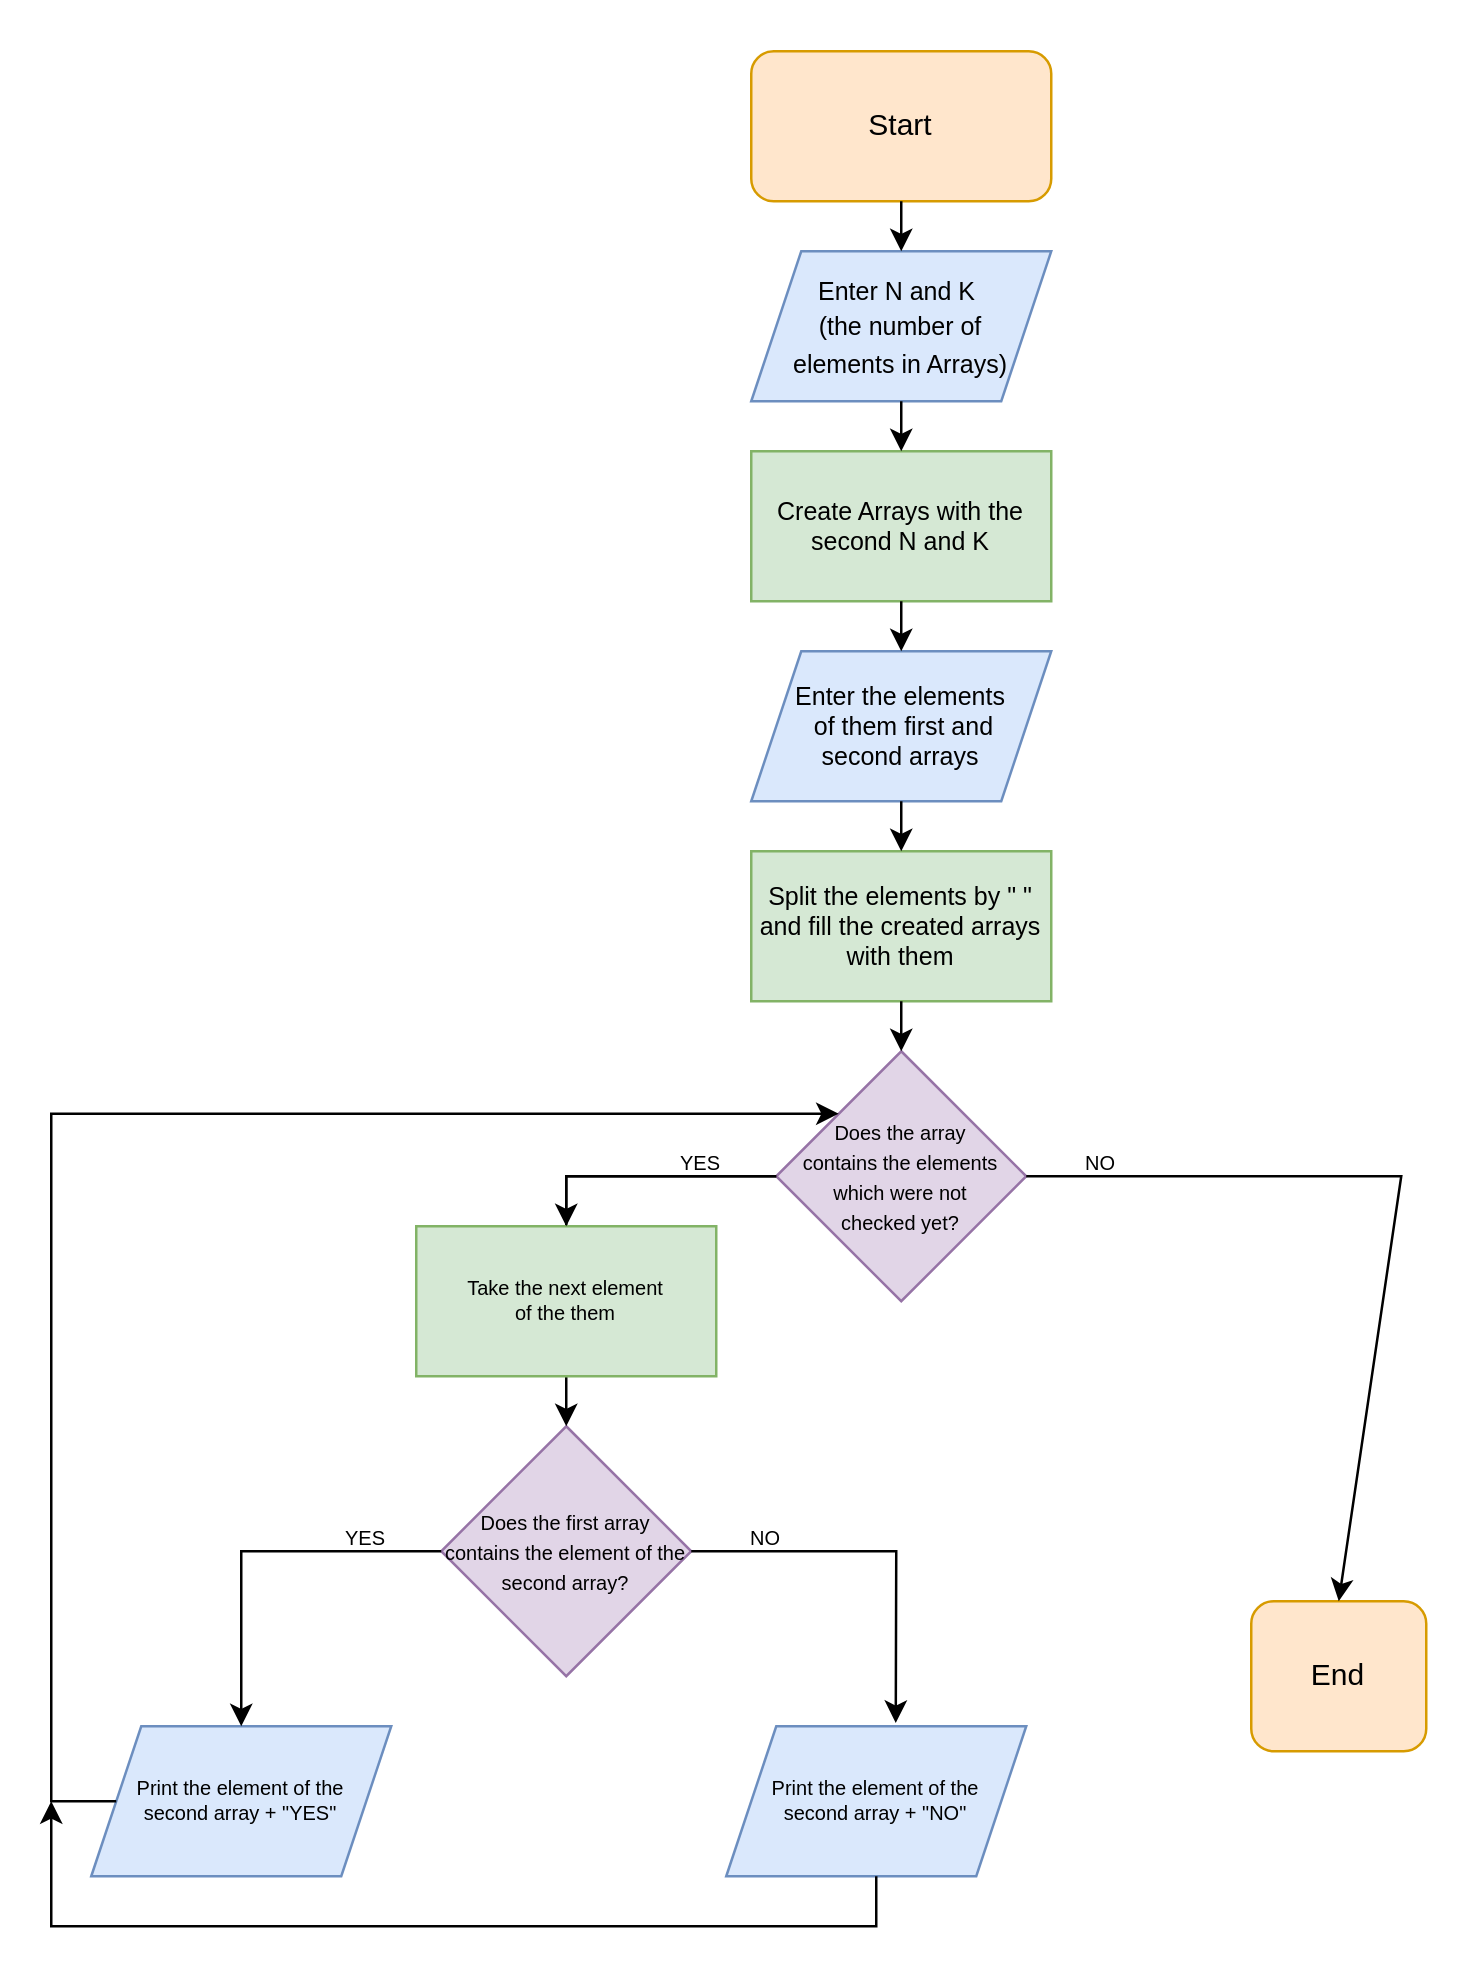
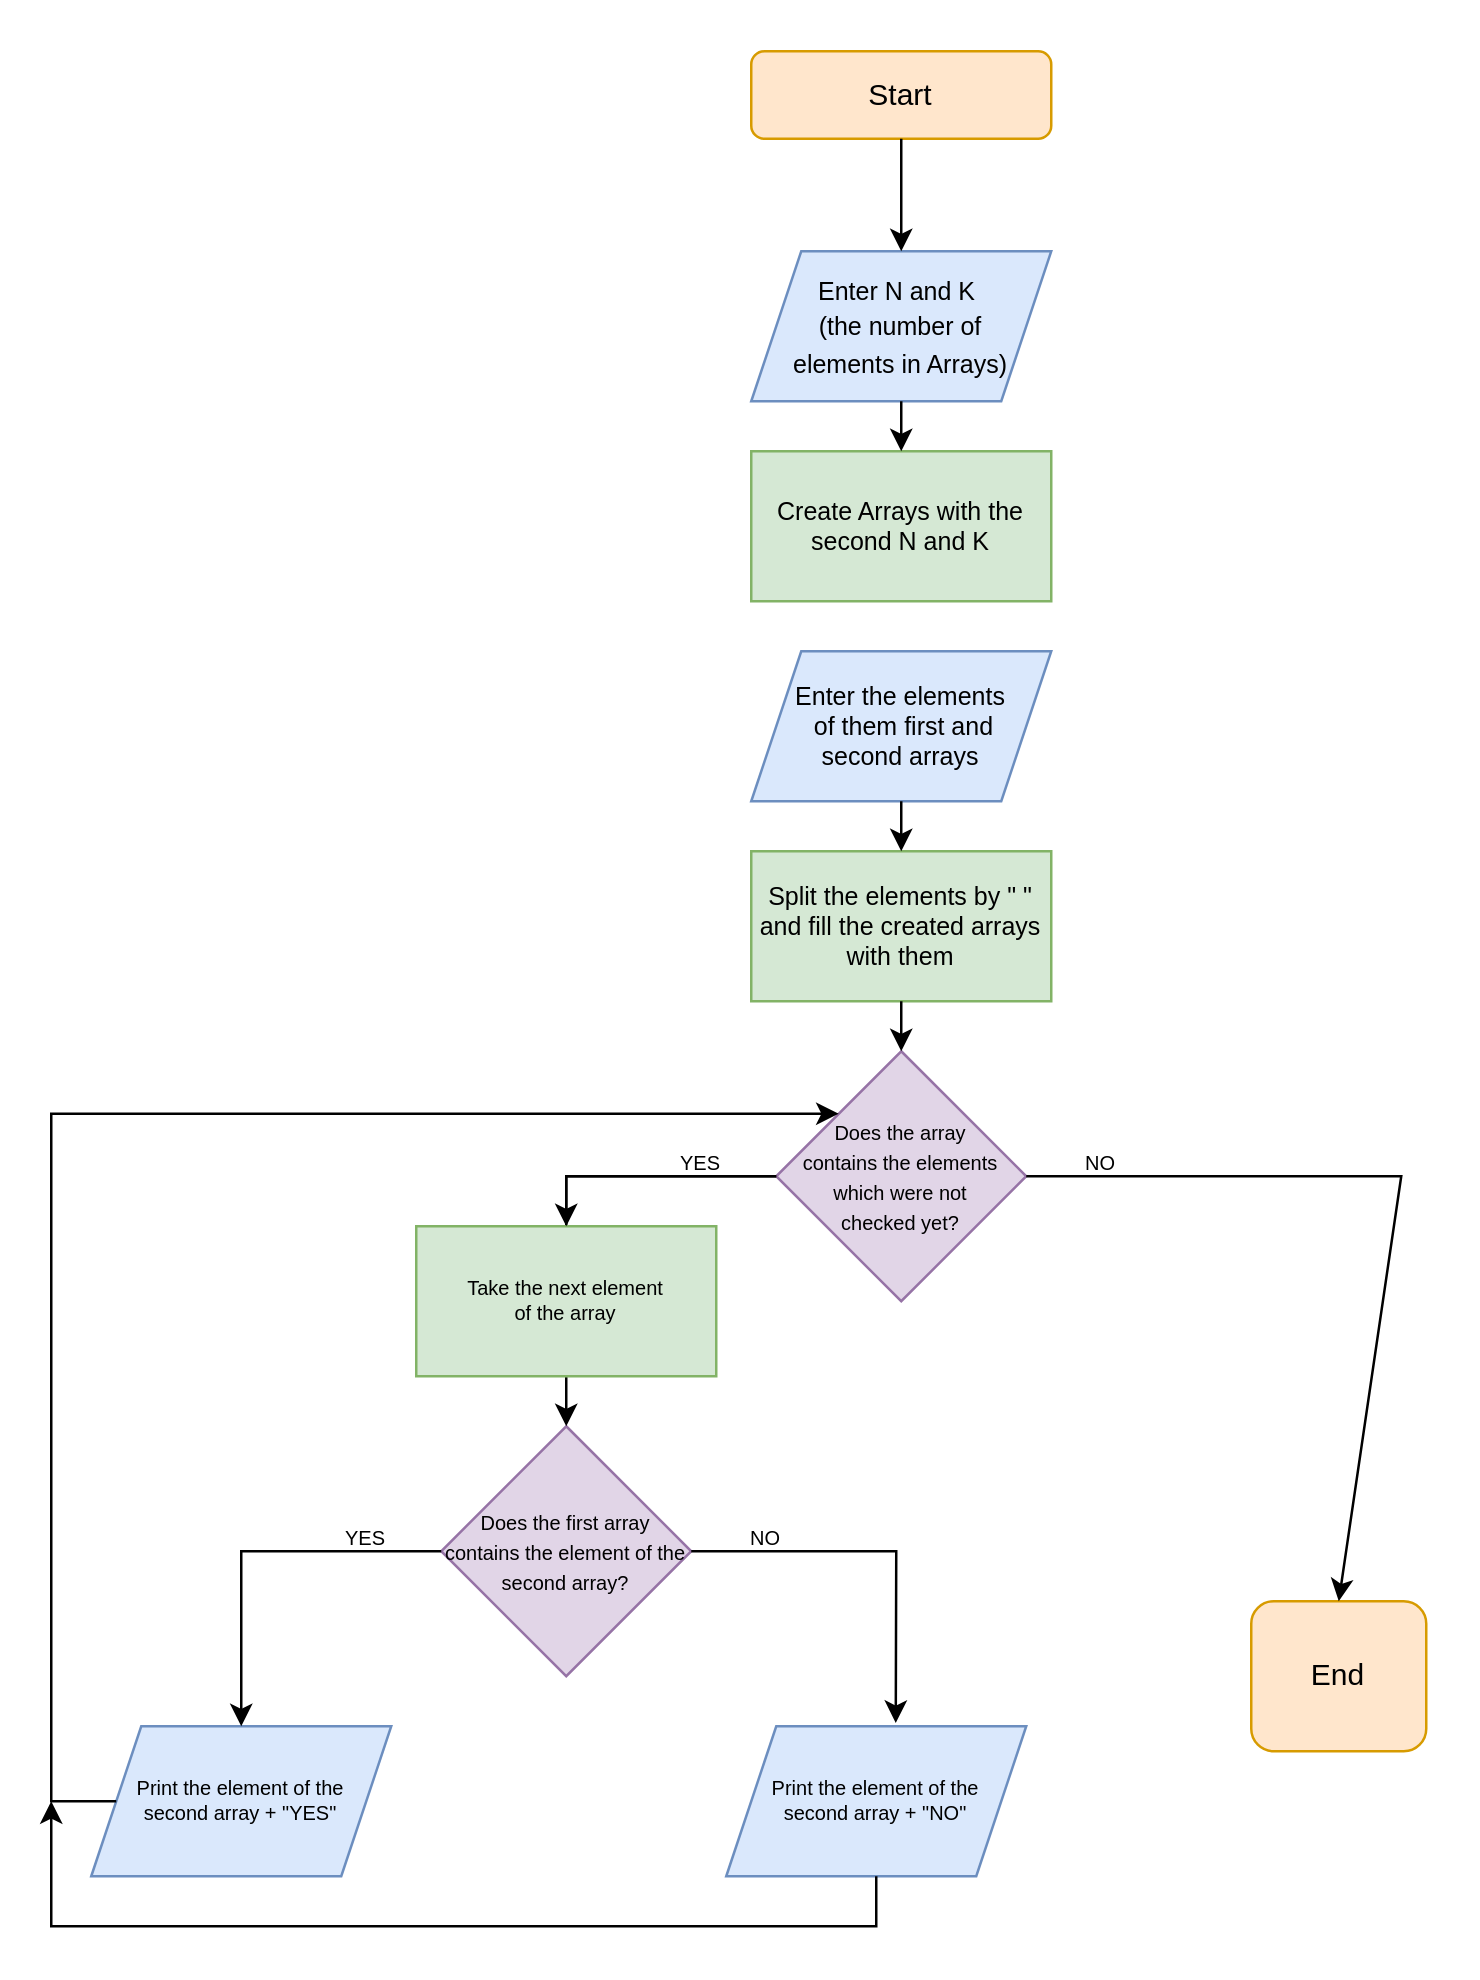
node "Start": size 300x150 -> 300x88
edge "Create Arrays with the second N and K" -> "Enter the elements of them first and second arrays": removed
node "Take the next element of the them": label "Take the next element of the them" -> "Take the next element of the array"
